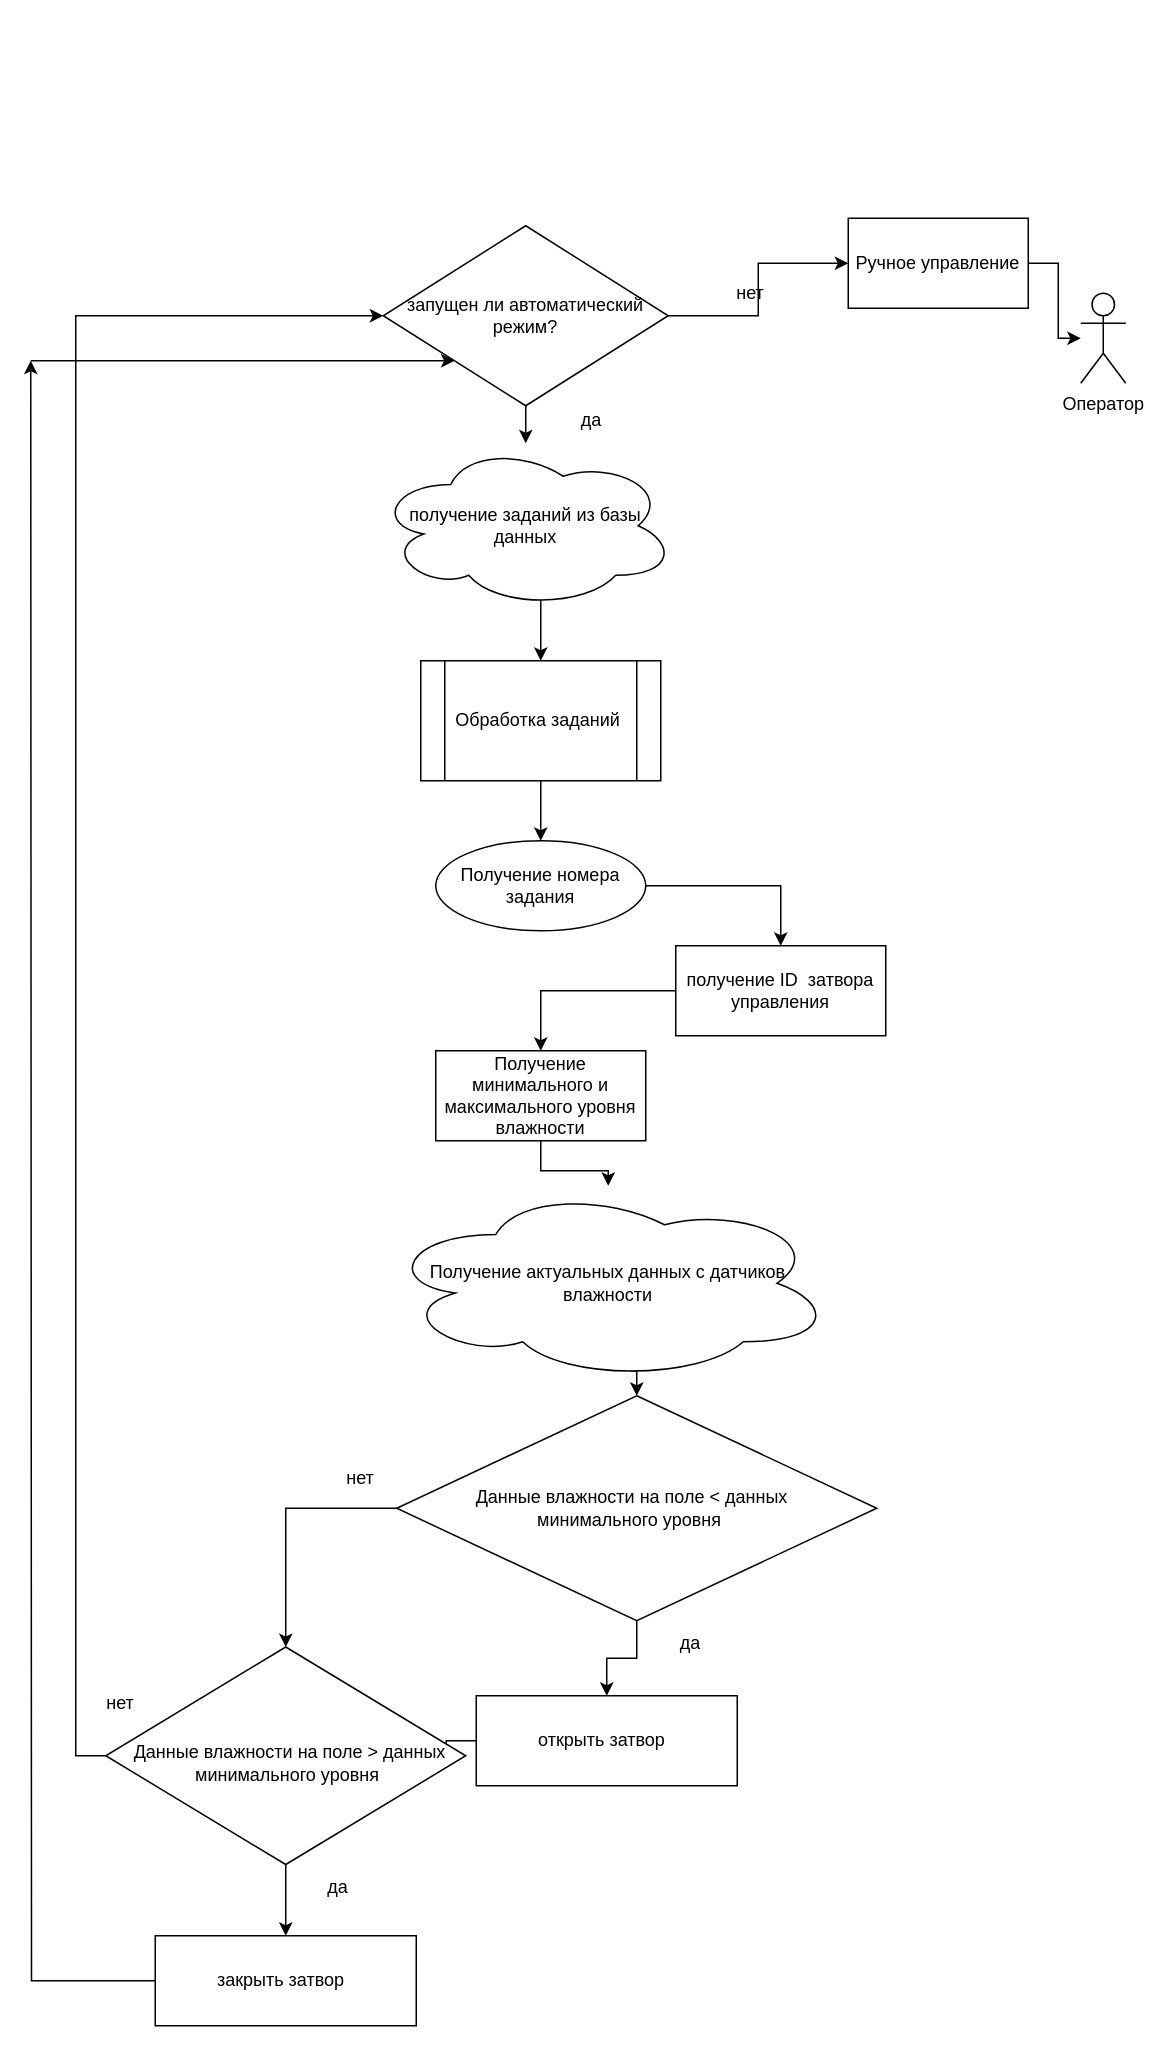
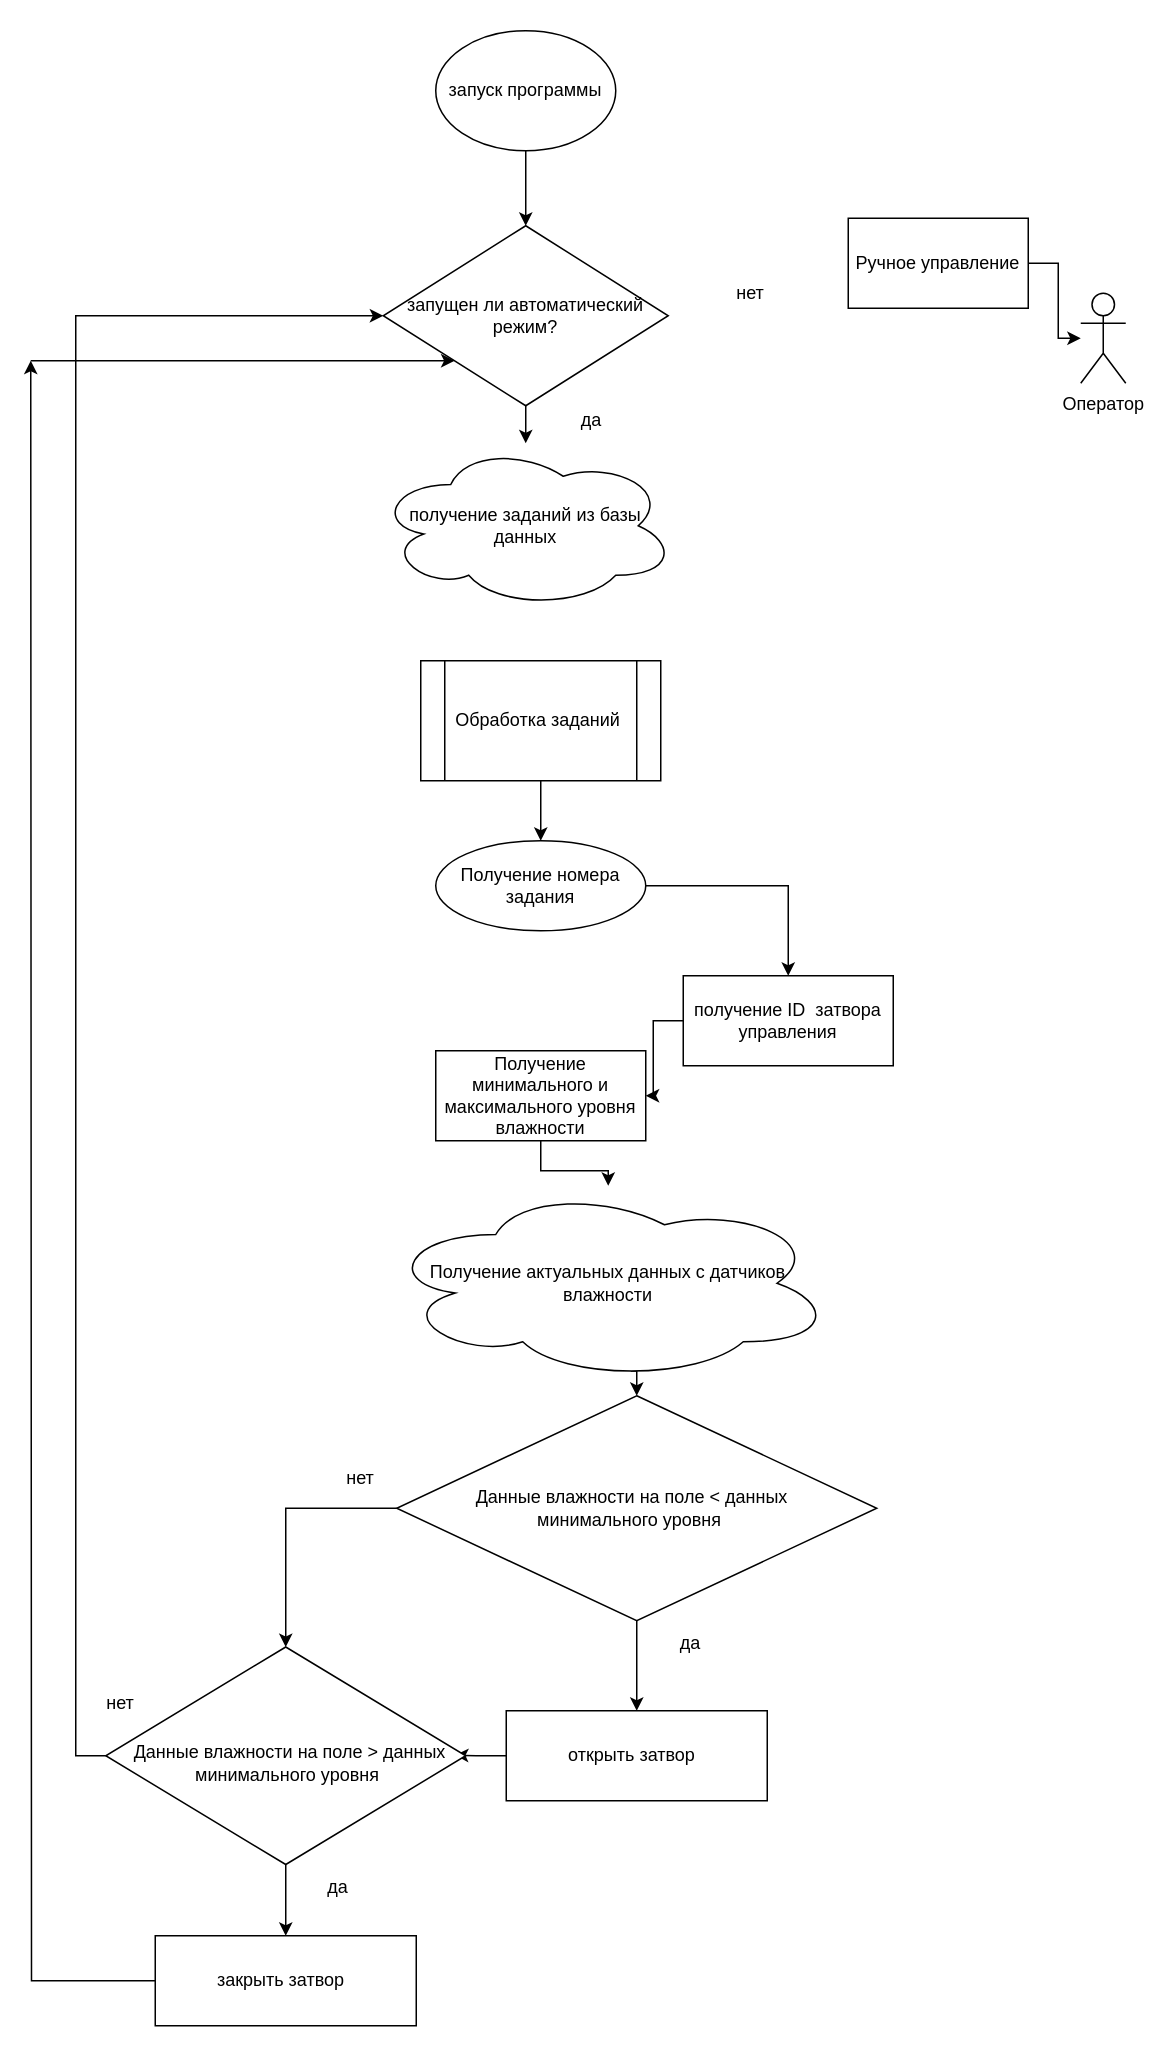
node "запуск программы": added
edge "запуск программы" -> "запущен ли автоматический режим?": added
edge "запущен ли автоматический режим?" -> "Ручное управление": removed
edge "получение заданий из базы данных" -> "Обработка заданий": removed
node "получение ID затвора управления": moved (781, 991) -> (788, 1021)
node "открыть затвор": moved (607, 1741) -> (637, 1756)
